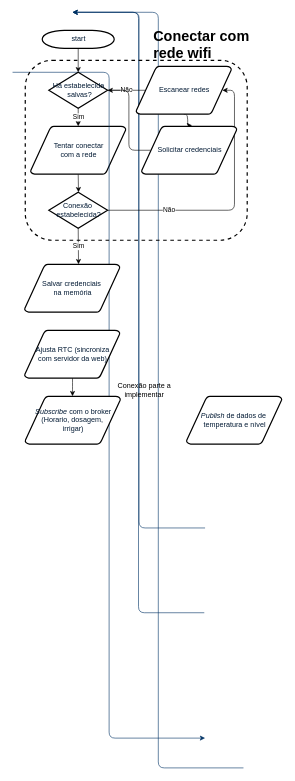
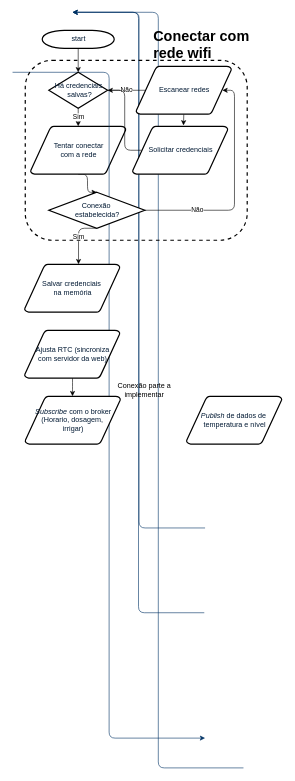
node "Há estabelecida salvas?": label "Há estabelecida salvas?" -> "Há credenciais salvas?"
node "Solicitar credenciais": moved (189, 150) -> (180, 150)
node "Conexão estabelecida?": size 59x36 -> 96x36
